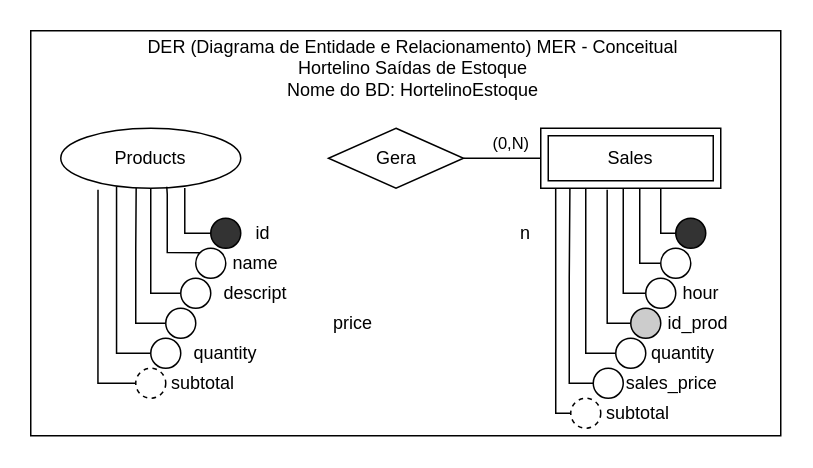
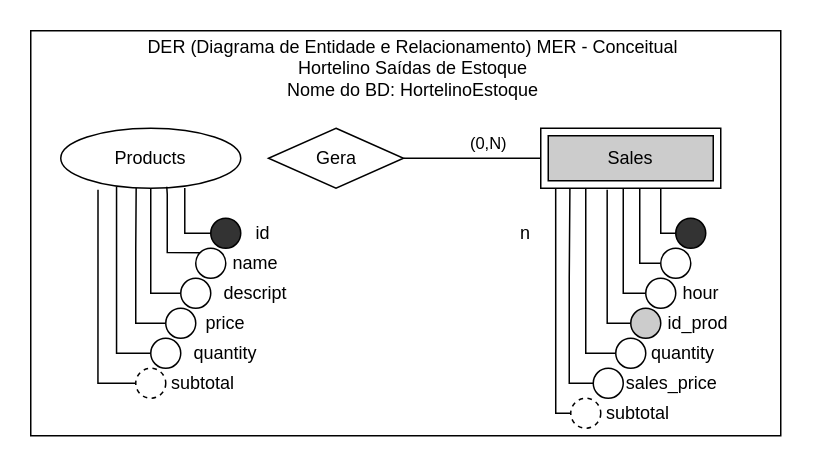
node "Gera": moved (396, 158) -> (336, 158)
node "Sales": fillcolor #ffffff -> #cccccc
node "price": moved (353, 323) -> (226, 323)
